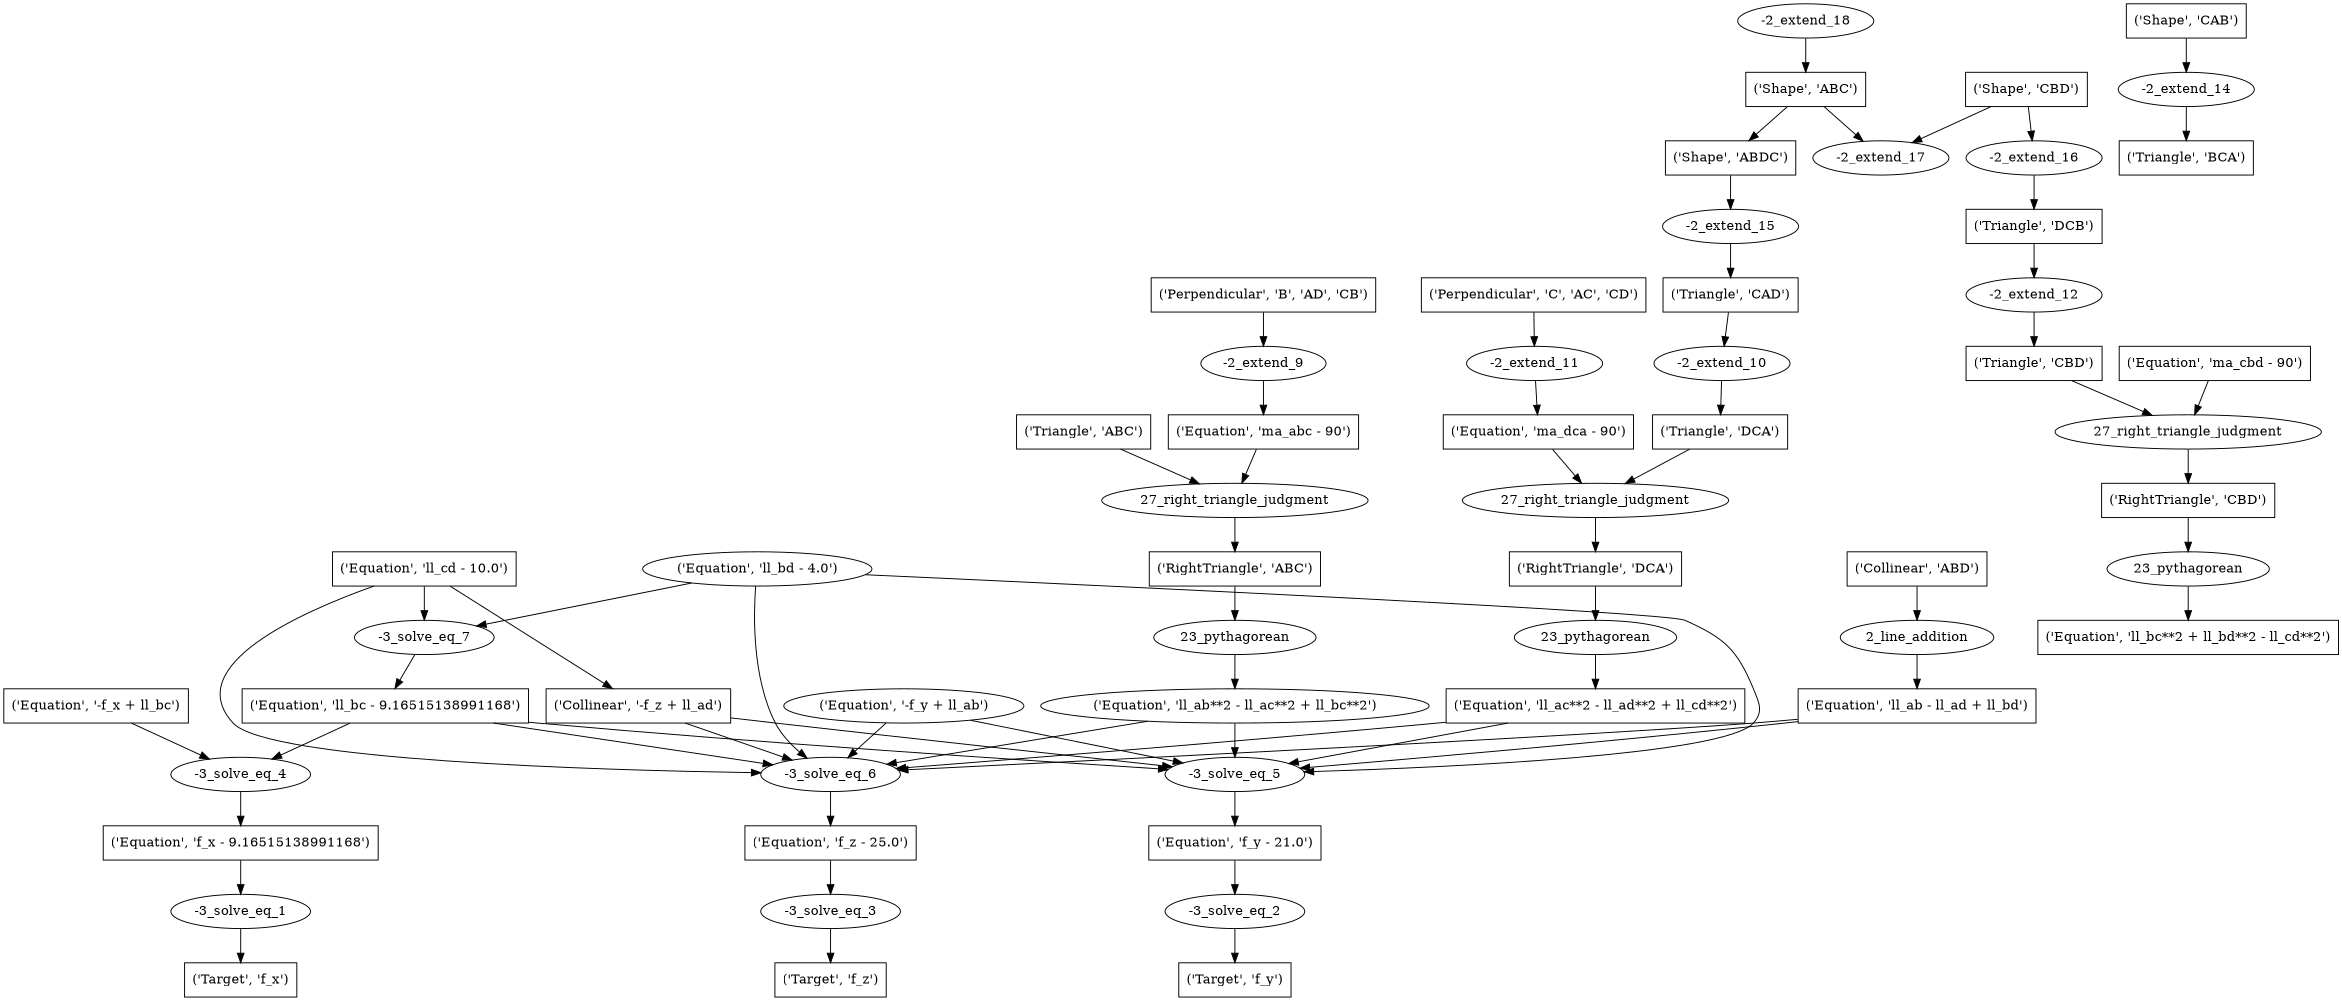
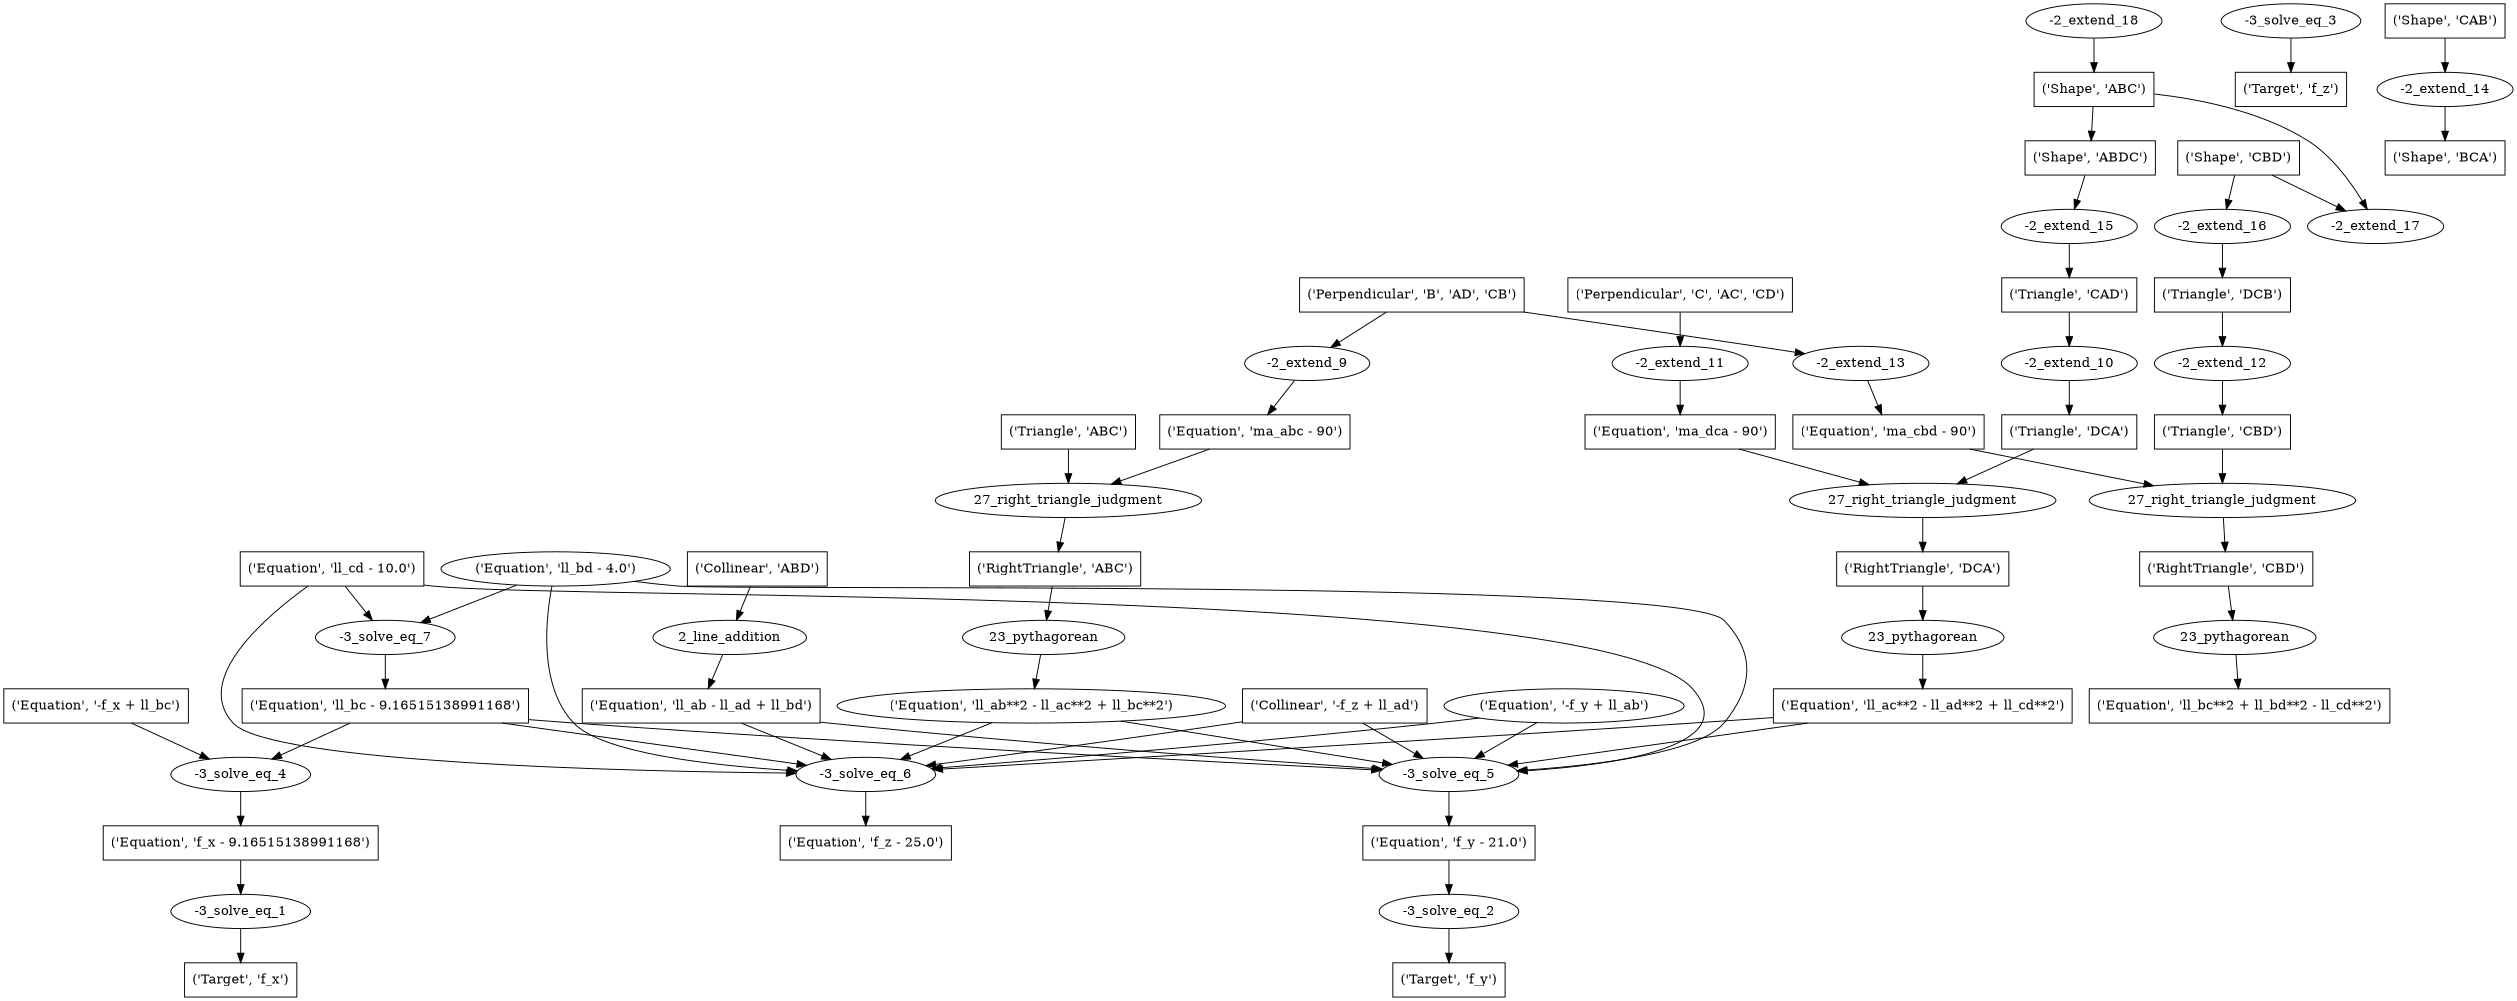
node "('Triangle', 'BCA')": label "('Triangle', 'BCA')" -> "('Shape', 'BCA')"
node "-2_extend_13": added
edge "('Equation', 'll_cd - 10.0')" -> "('Collinear', '-f_z + ll_ad')": now "('Equation', 'll_cd - 10.0')" -> "-3_solve_eq_5"
edge "('Equation', 'f_z - 25.0')" -> "-3_solve_eq_3": removed
